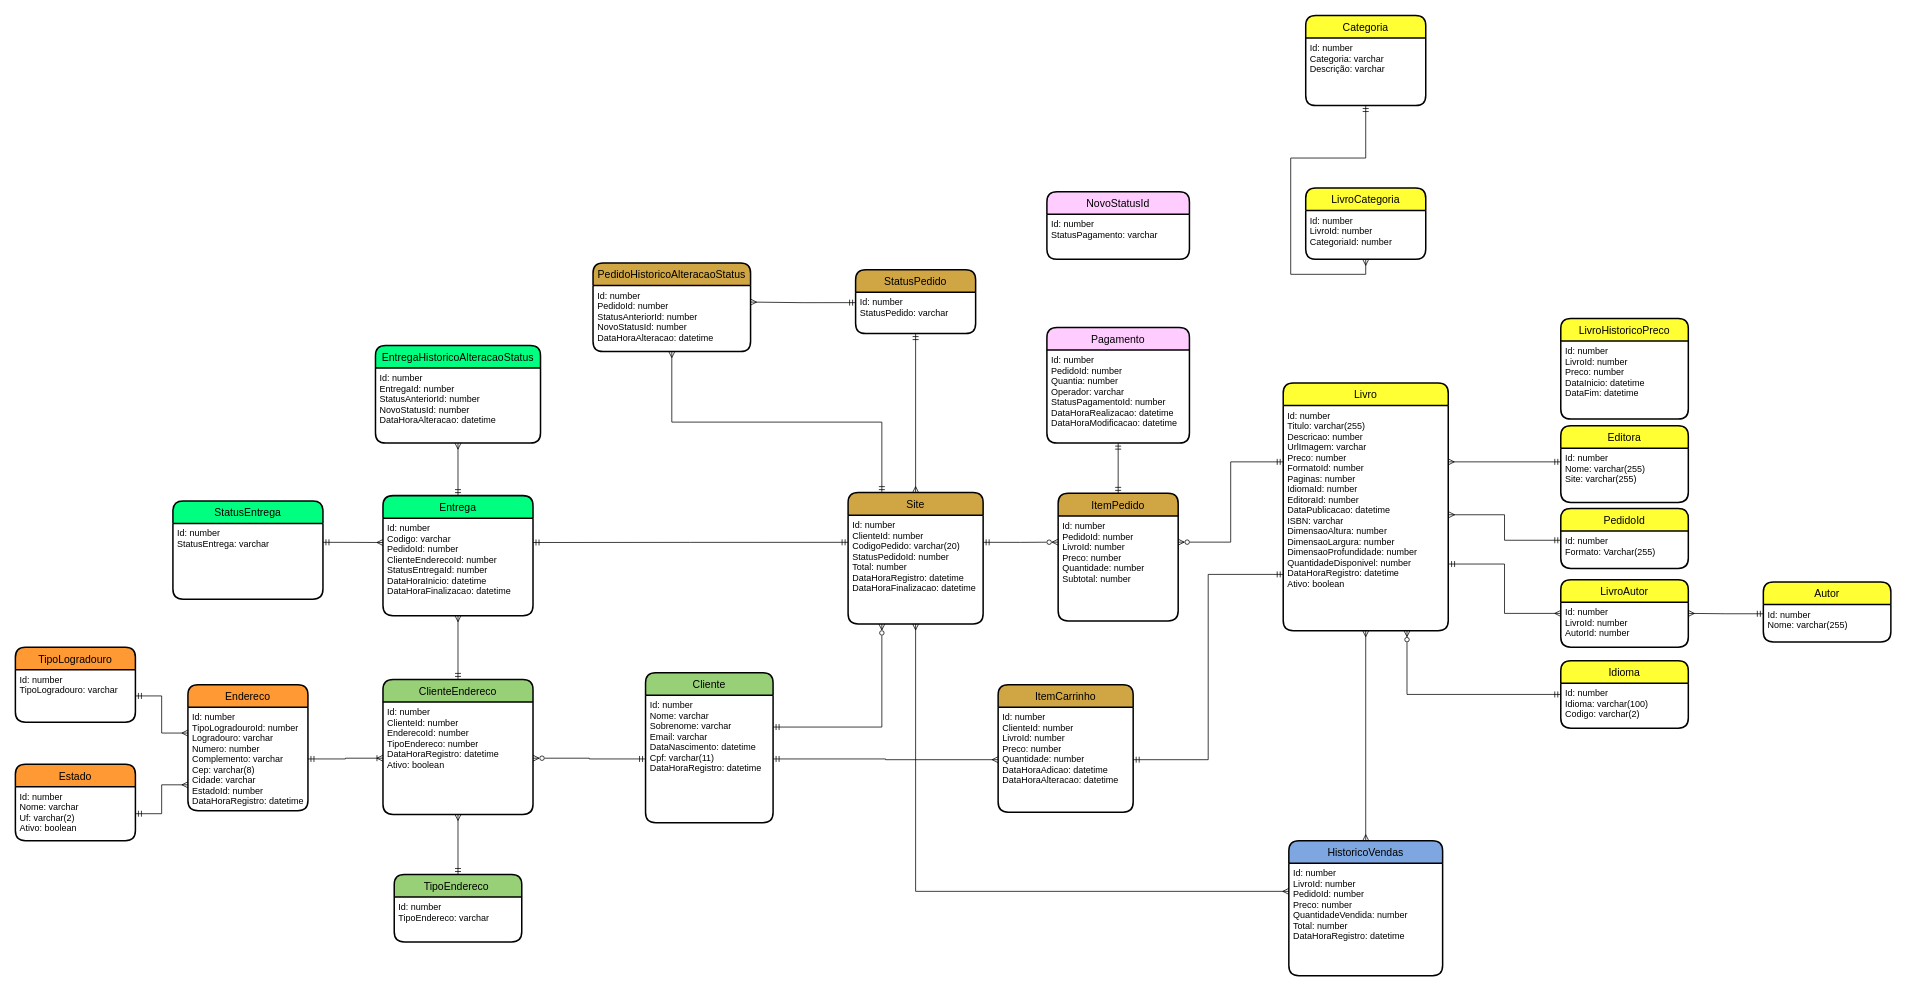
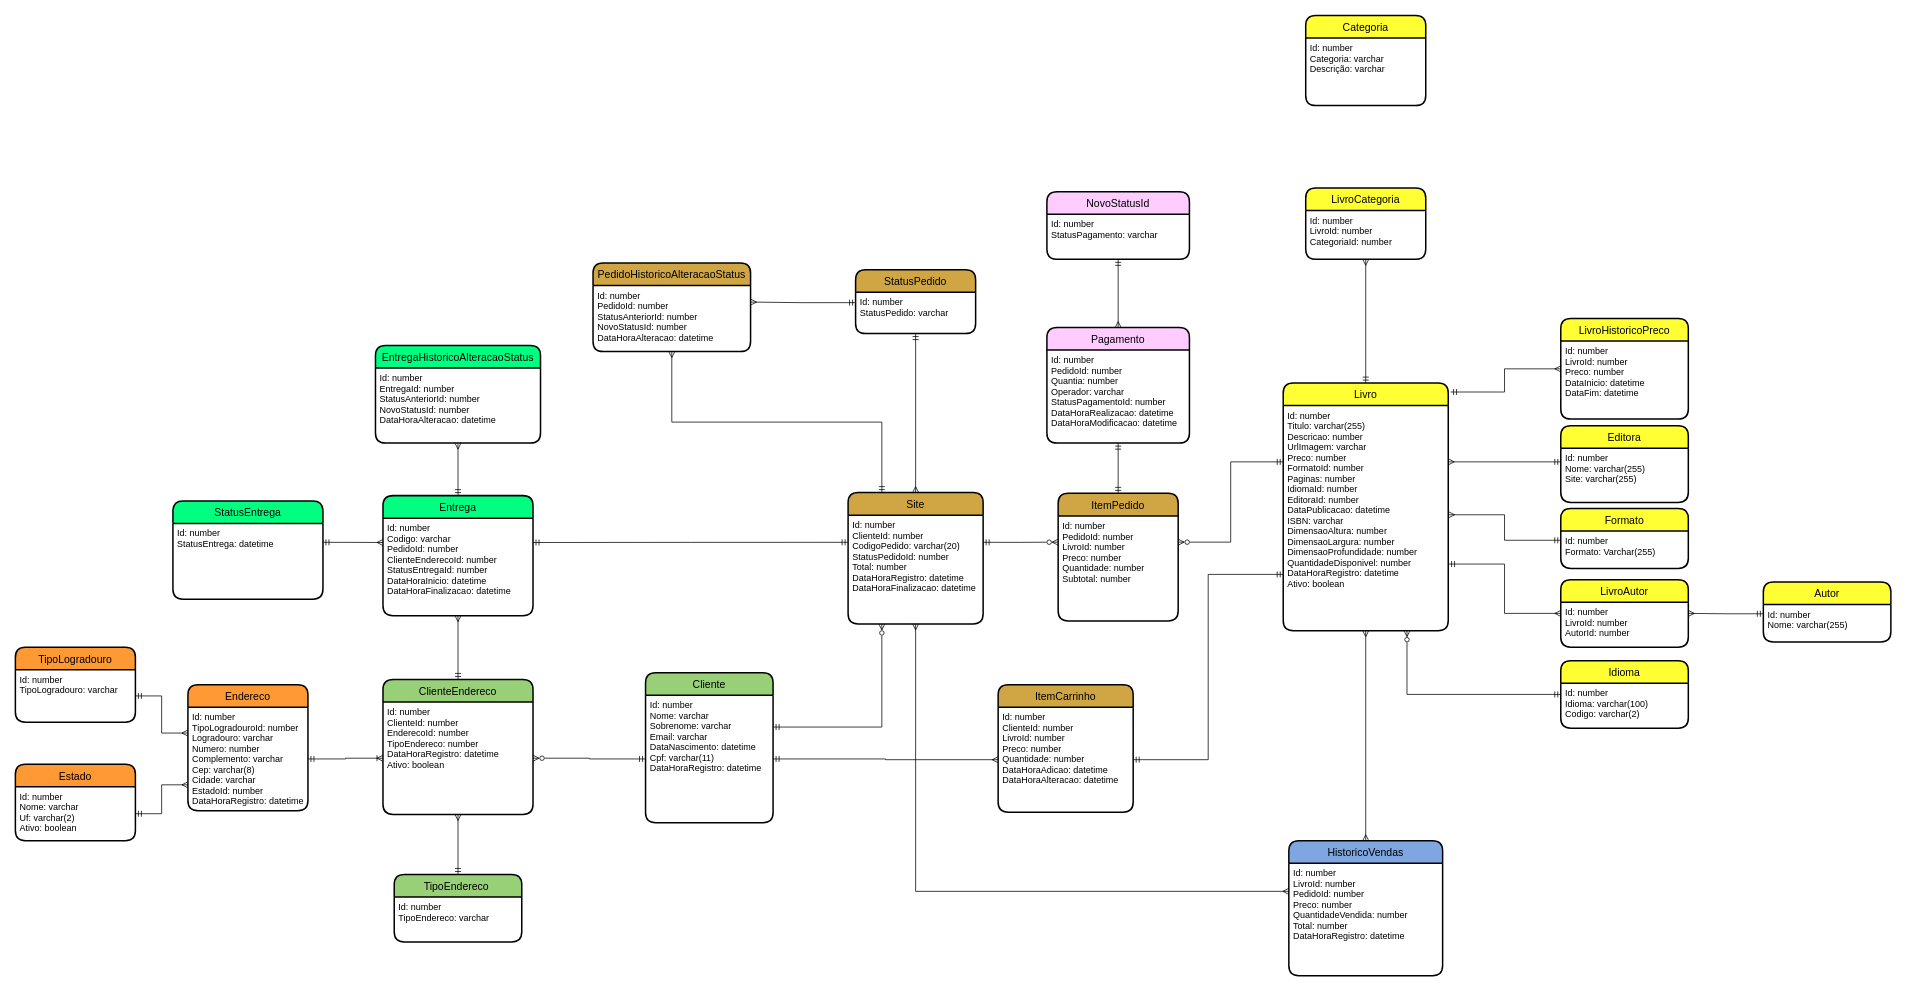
edge "Id: number Categoria: varchar Descrição: varchar" -- "Id: number LivroId: number CategoriaId: number": now "Livro" -- "Id: number LivroId: number CategoriaId: number"
edge "Id: number StatusPagamento: varchar" -- "Pagamento": added
edge "LivroHistoricoPreco" -- "Livro": added
node "PedidoId": label "PedidoId" -> "Formato"
node "Id: number StatusEntrega: varchar": label "Id: number StatusEntrega: varchar" -> "Id: number StatusEntrega: datetime"
